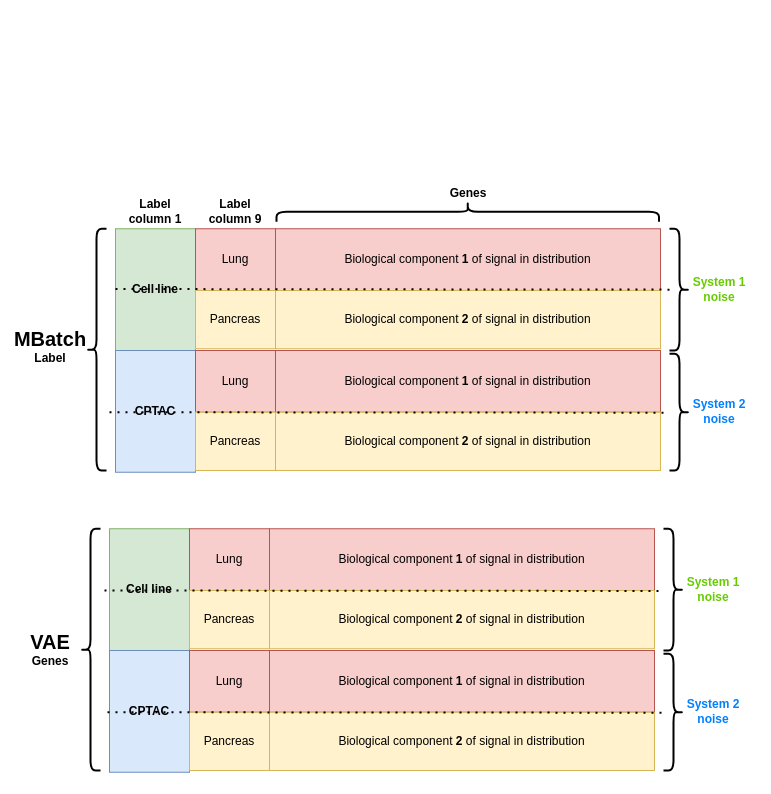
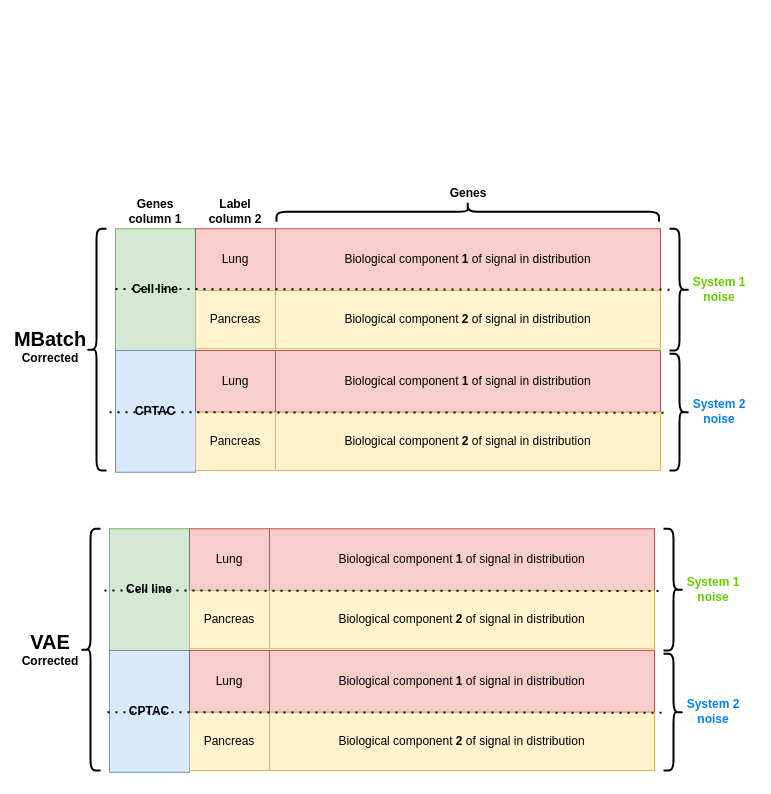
node "Label column 1": label "Label column 1" -> "Genes column 1"
node "Label column 9": label "Label column 9" -> "Label column 2"
node "MBatch Label": label "MBatch Label" -> "MBatch Corrected"
node "VAE Genes": label "VAE Genes" -> "VAE Corrected"
